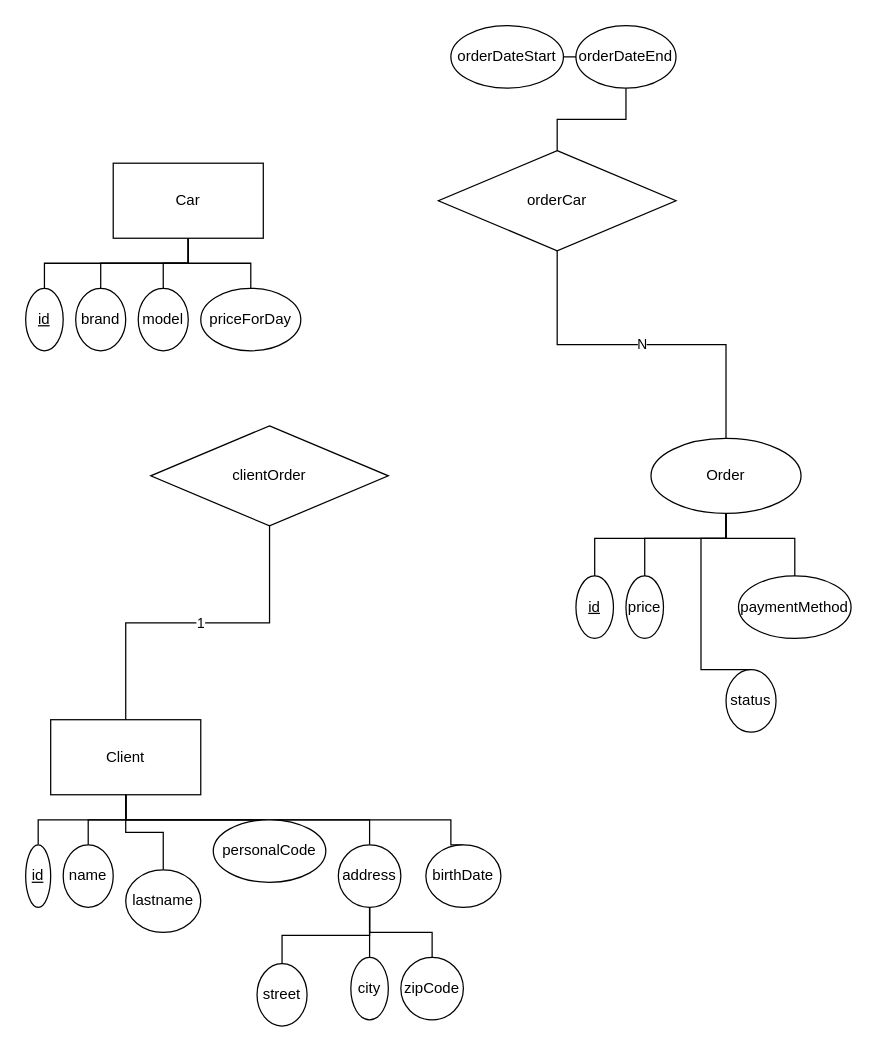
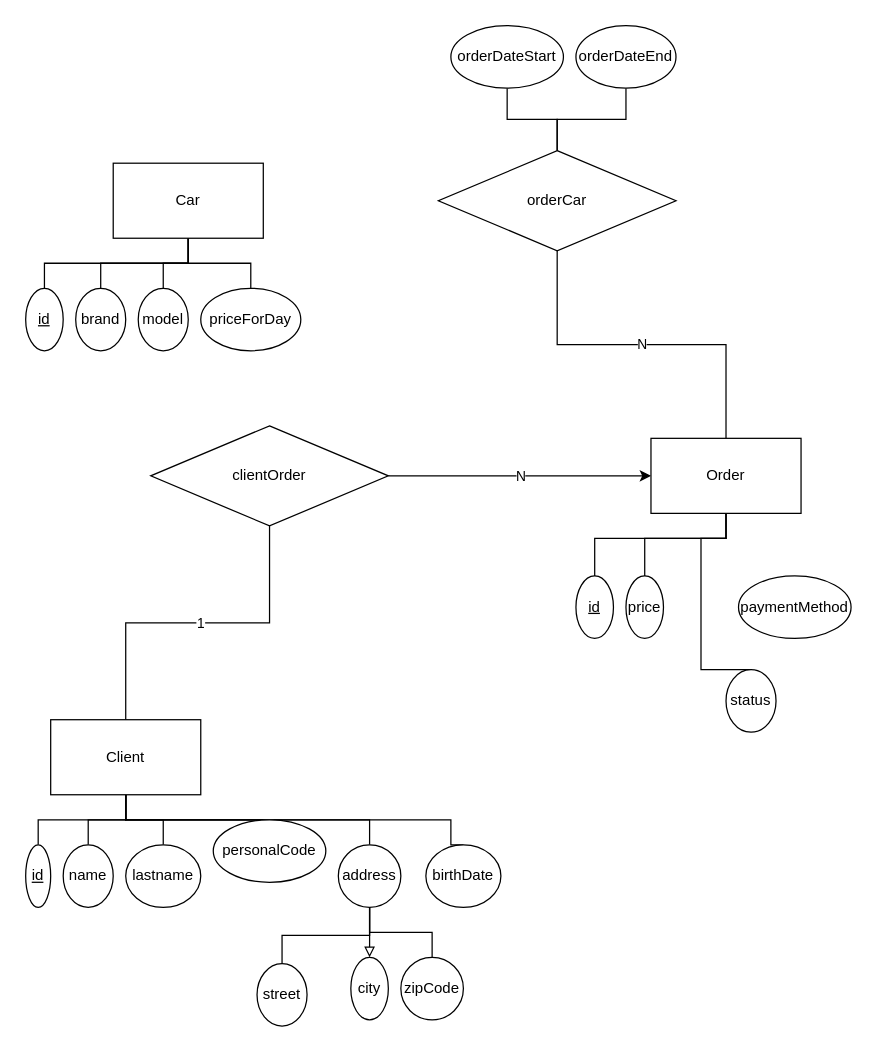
edge "orderDateStart" -- "orderDateEnd": now "orderDateStart" -- "orderCar"
edge "clientOrder" -> "Order": added, label "N"
node "Order": shape ellipse -> rectangle
edge "Order" -- "paymentMethod": removed
node "lastname": moved (163, 901) -> (163, 876)
edge "address" -- "city": arrowhead none -> block
